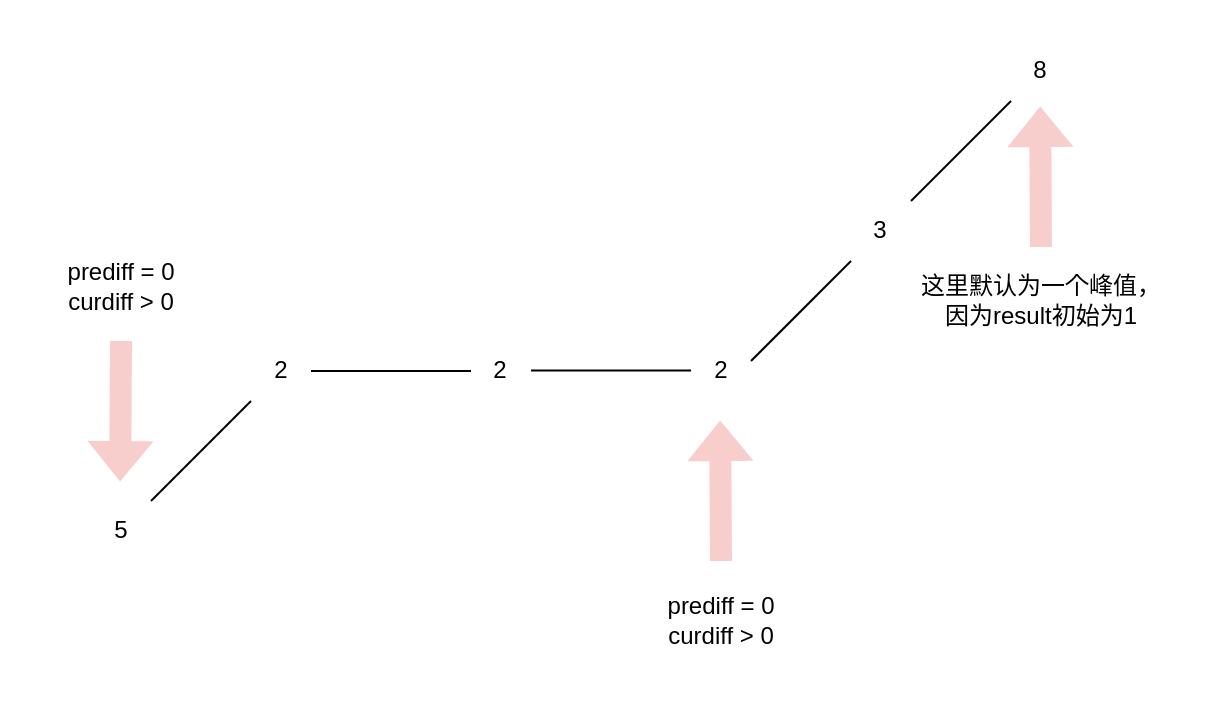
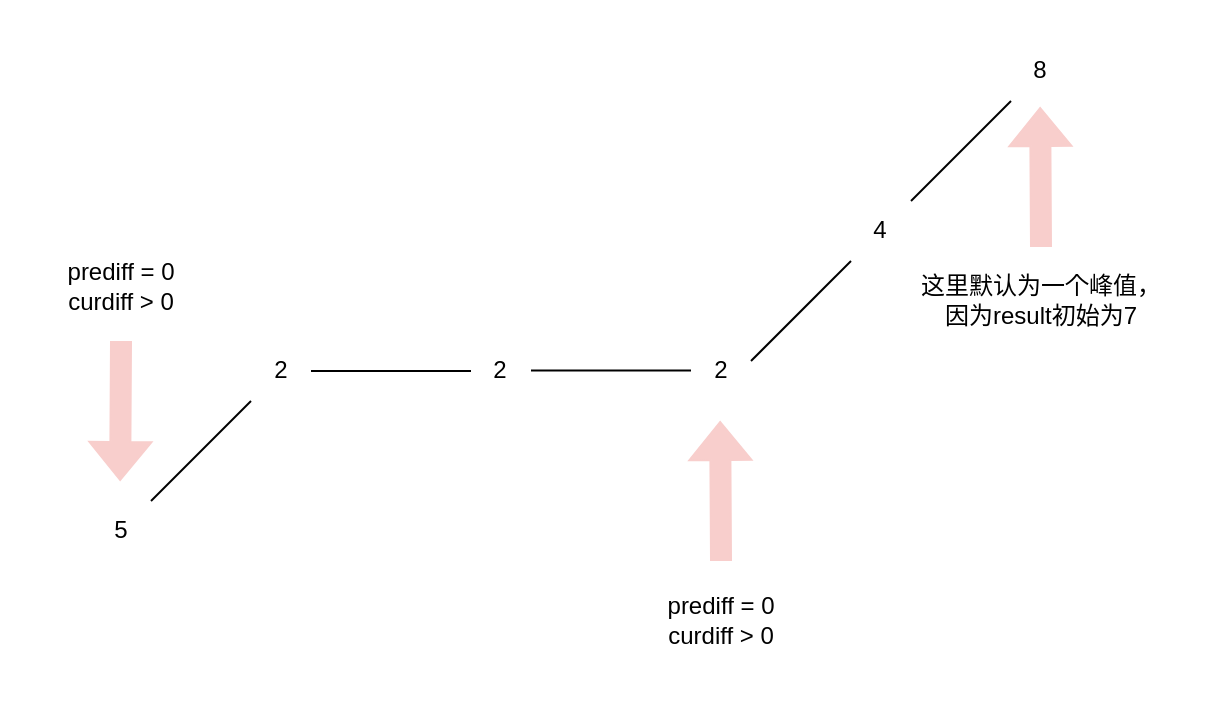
node "3": label "3" -> "4"
node "这里默认为一个峰值， 因为result初始为1": label "这里默认为一个峰值， 因为result初始为1" -> "这里默认为一个峰值， 因为result初始为7"
